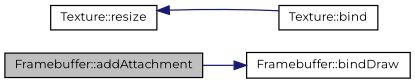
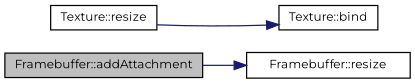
edge "Texture::bind" -> "Texture::resize": reversed
node "Framebuffer::bindDraw": label "Framebuffer::bindDraw" -> "Framebuffer::resize"
